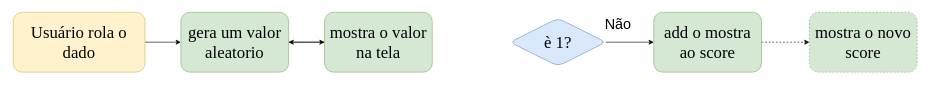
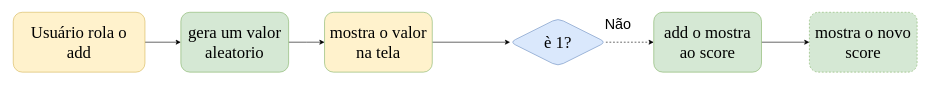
node "Usuário rola o dado": label "Usuário rola o dado" -> "Usuário rola o add"
edge "mostra o valor na tela" -> "gera um valor aleatorio": now "mostra o valor na tela" -> "è 1?"
node "mostra o valor na tela": fillcolor #d5e8d4 -> #fff2cc
edge "è 1?" -> "add o mostra ao score": style solid -> dashed
edge "add o mostra ao score" -> "mostra o novo score": style dashed -> solid
